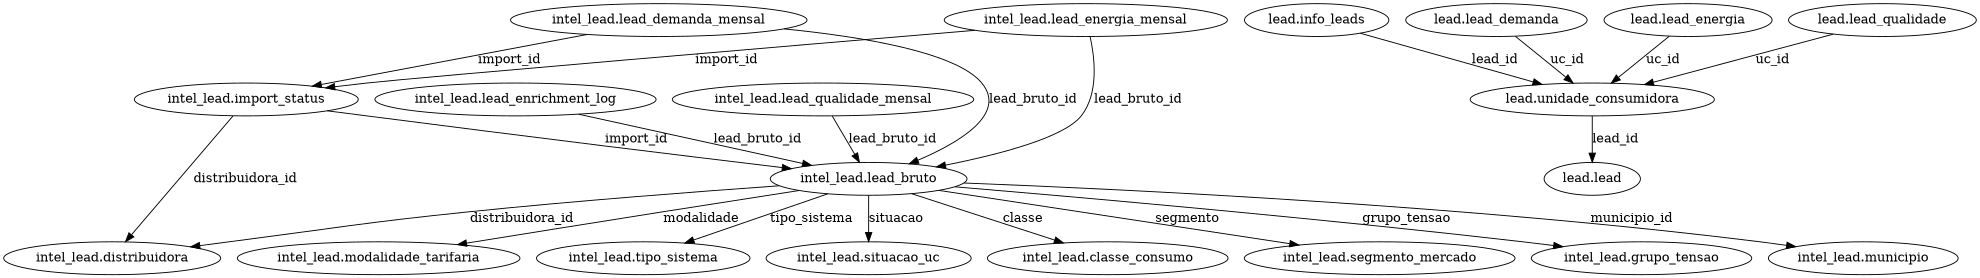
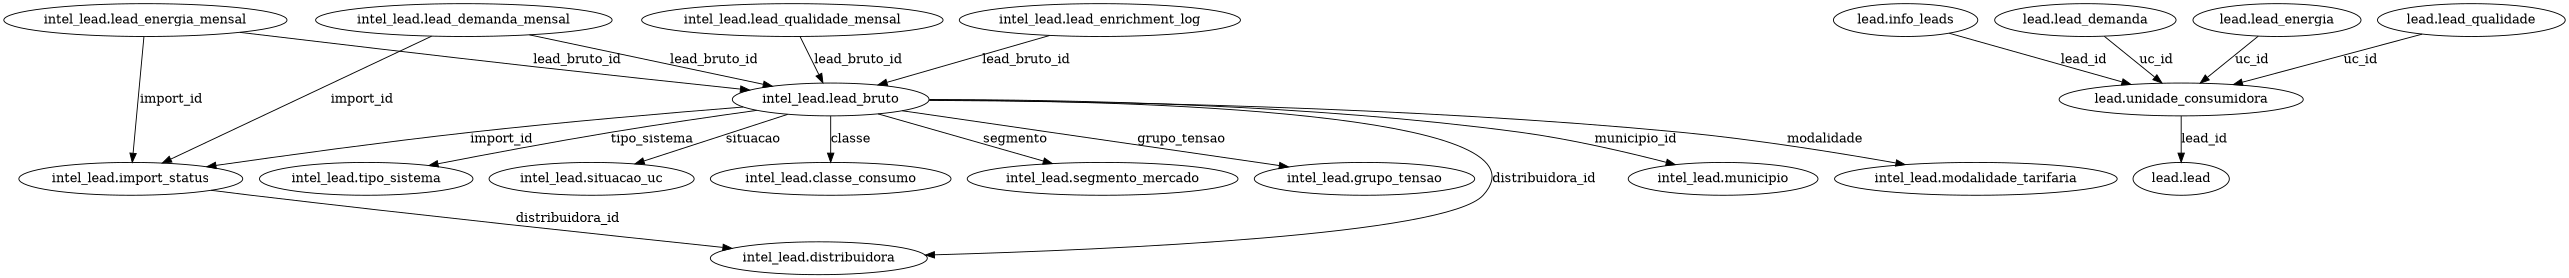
edge "intel_lead.import_status" -> "intel_lead.lead_bruto": reversed
